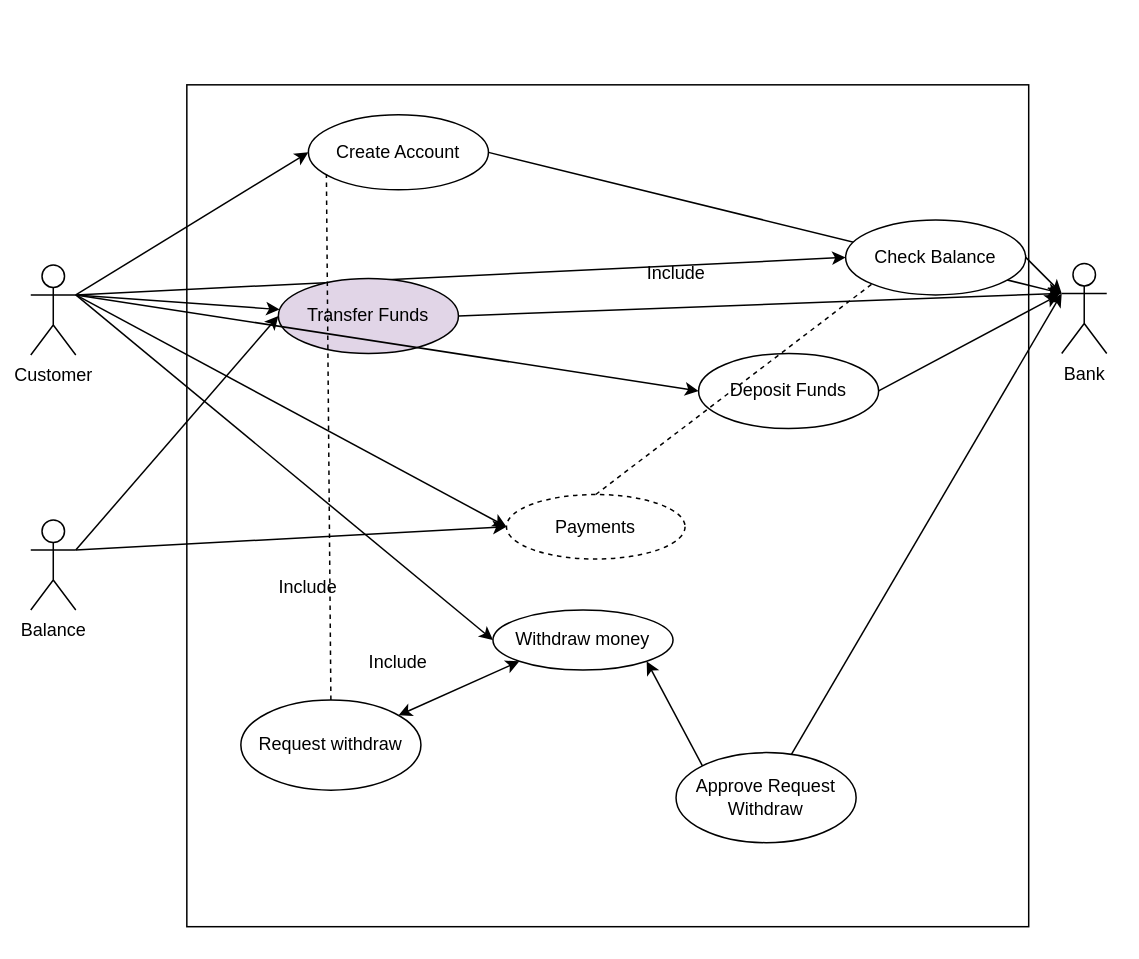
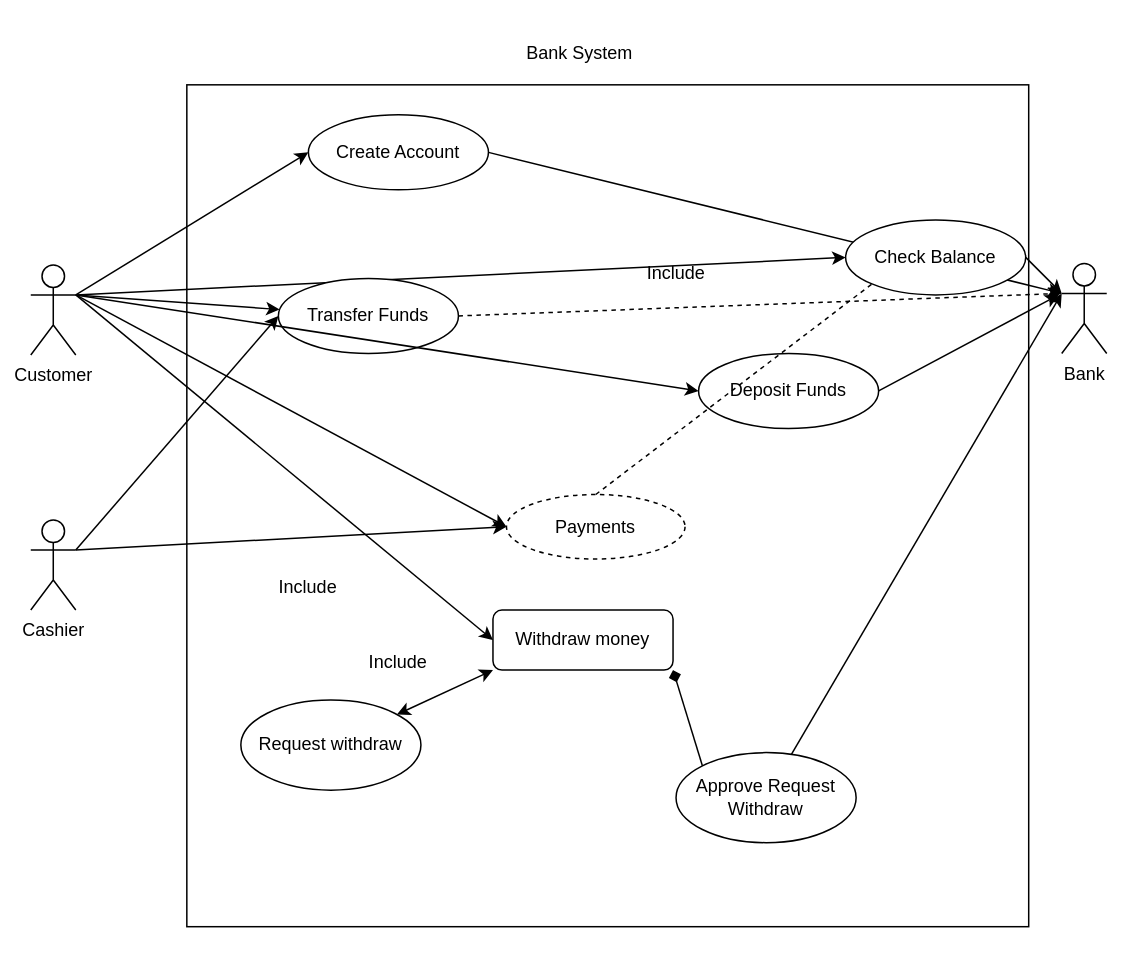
node "Bank System": added
edge "Transfer Funds" -> "Bank": style solid -> dashed
node "Transfer Funds": fillcolor #e1d5e7 -> #ffffff
edge "Create Account" -- "Request withdraw": removed
node "Balance": label "Balance" -> "Cashier"
node "Withdraw money": shape ellipse -> rounded rectangle
edge "Approve Request Withdraw" -> "Withdraw money": arrowhead classic -> diamond
